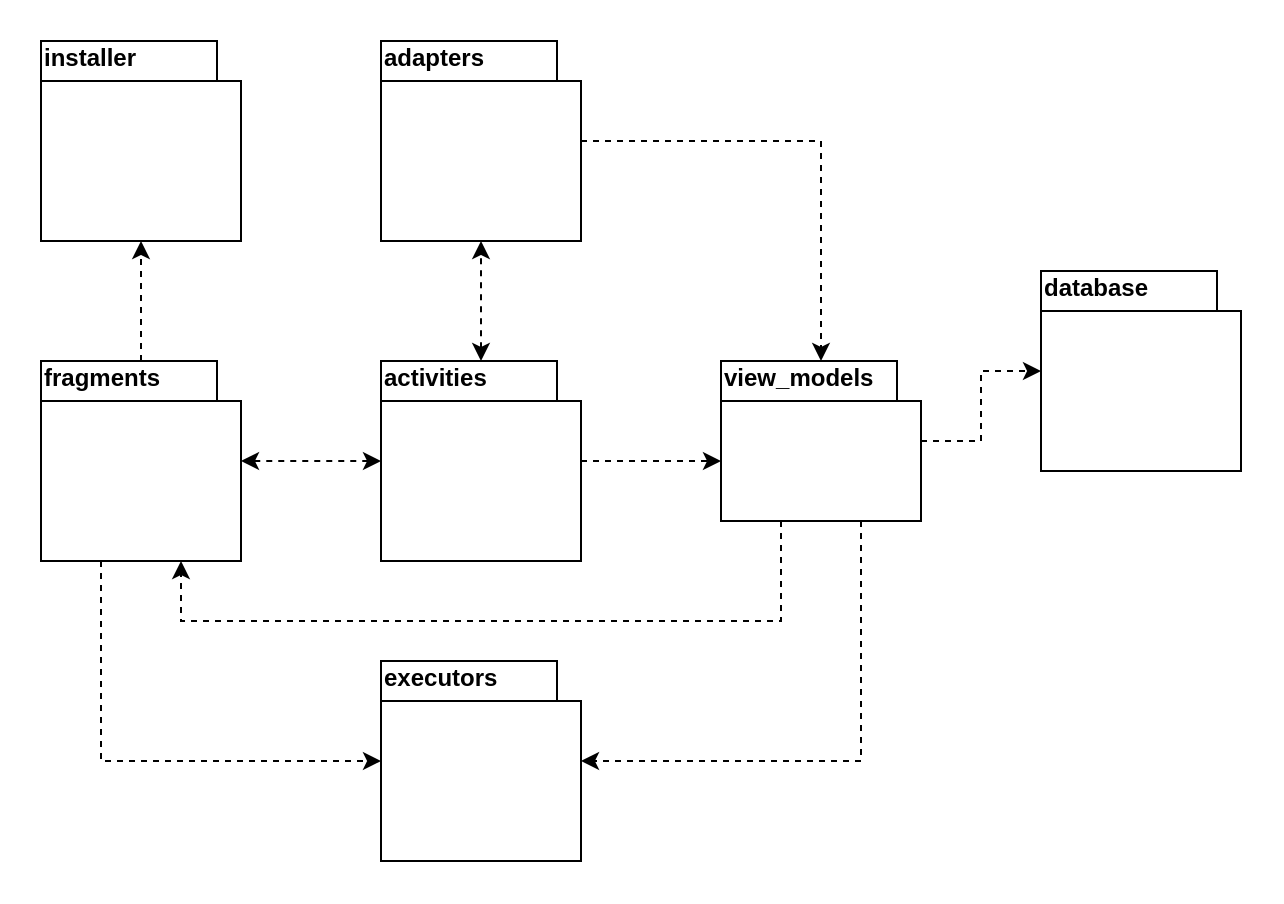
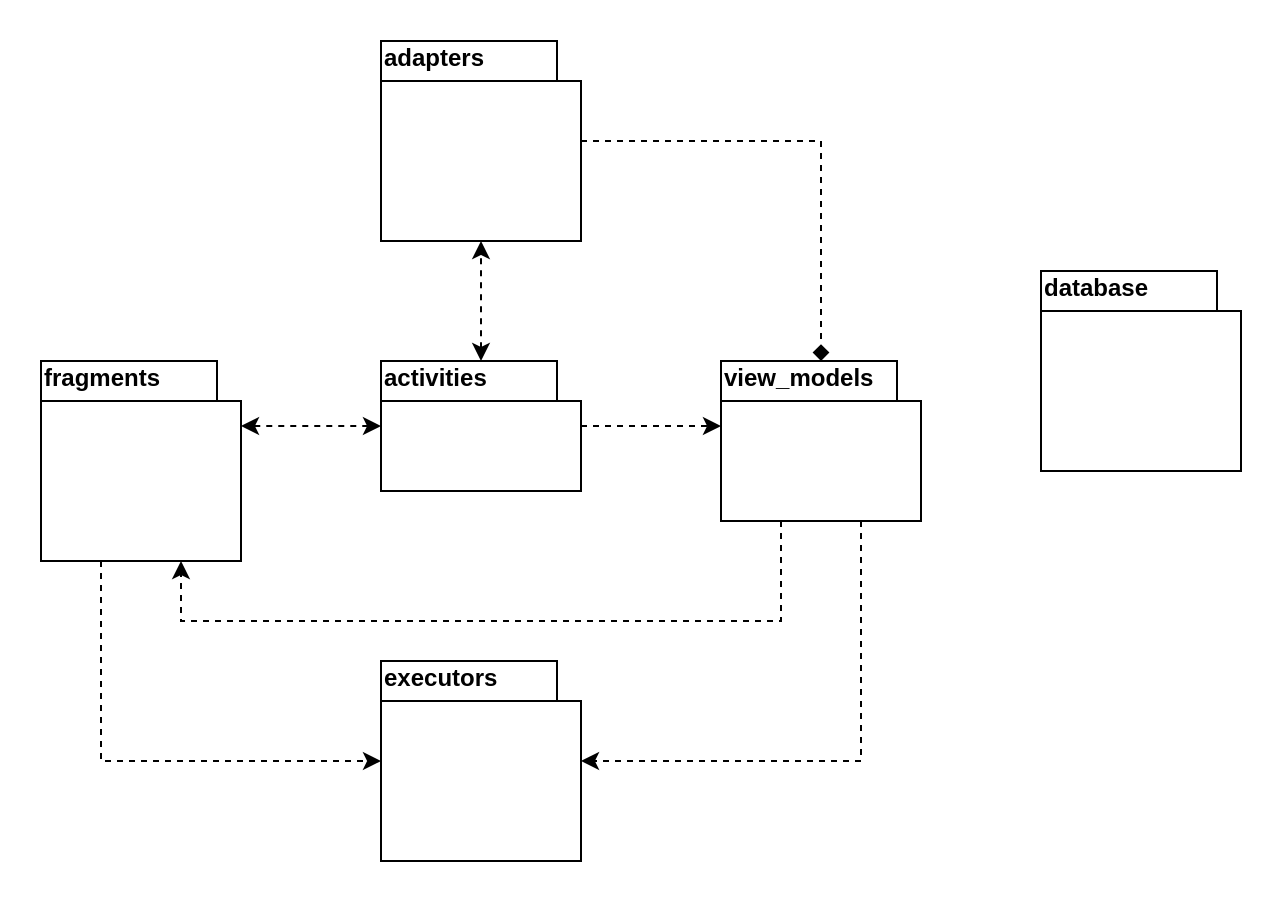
node "installer": removed
edge "fragments" -> "installer": removed
edge "adapters" -> "view_models": arrowhead classic -> diamond
edge "view_models" -> "database": removed
node "activities": size 200x200 -> 200x130
